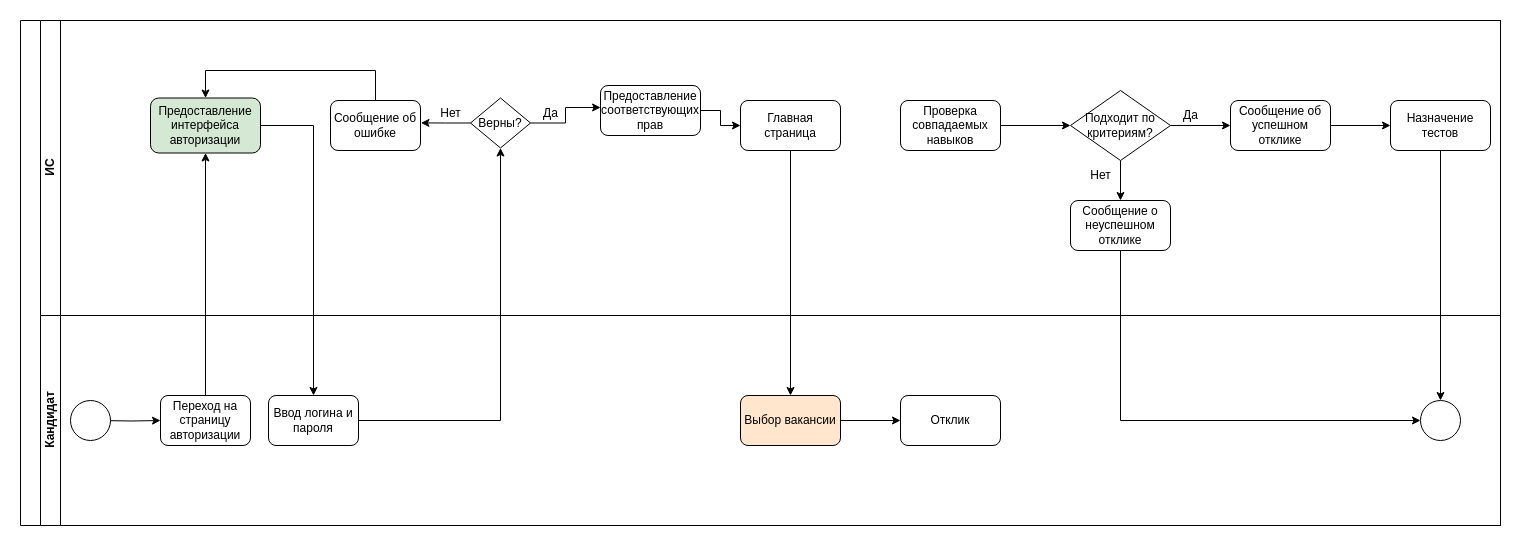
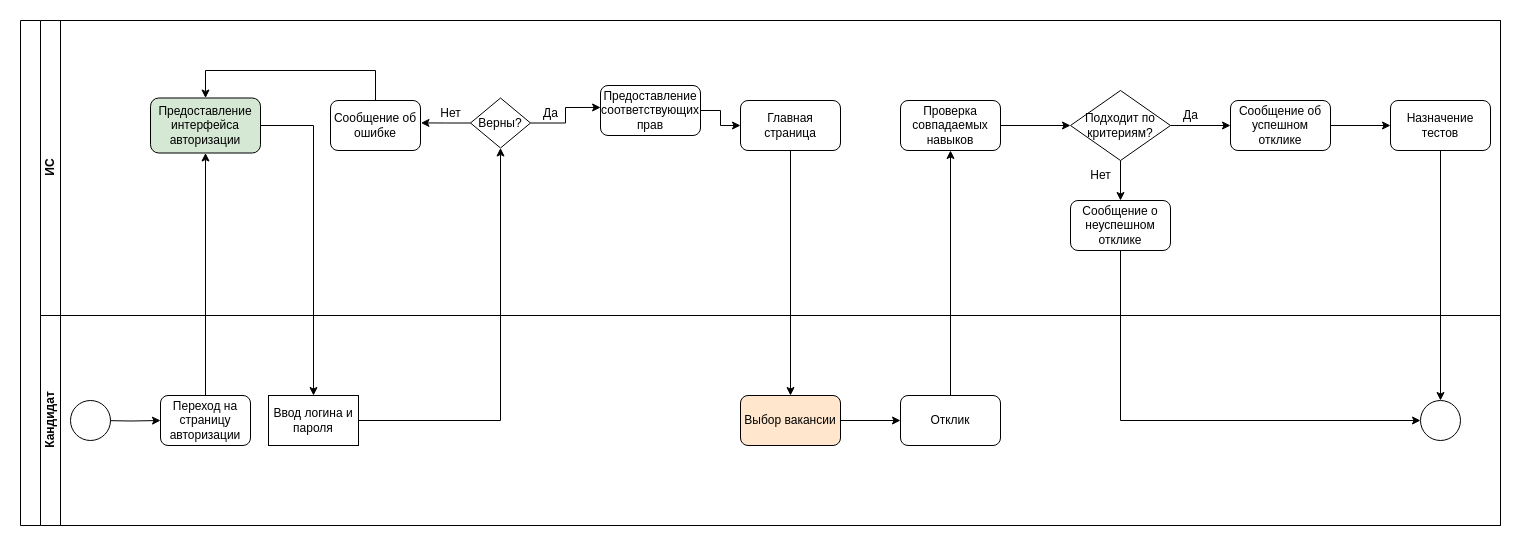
edge "Отклик" -> "Проверка совпадаемых навыков": added
node "Ввод логина и пароля": shape rounded rectangle -> rectangle
